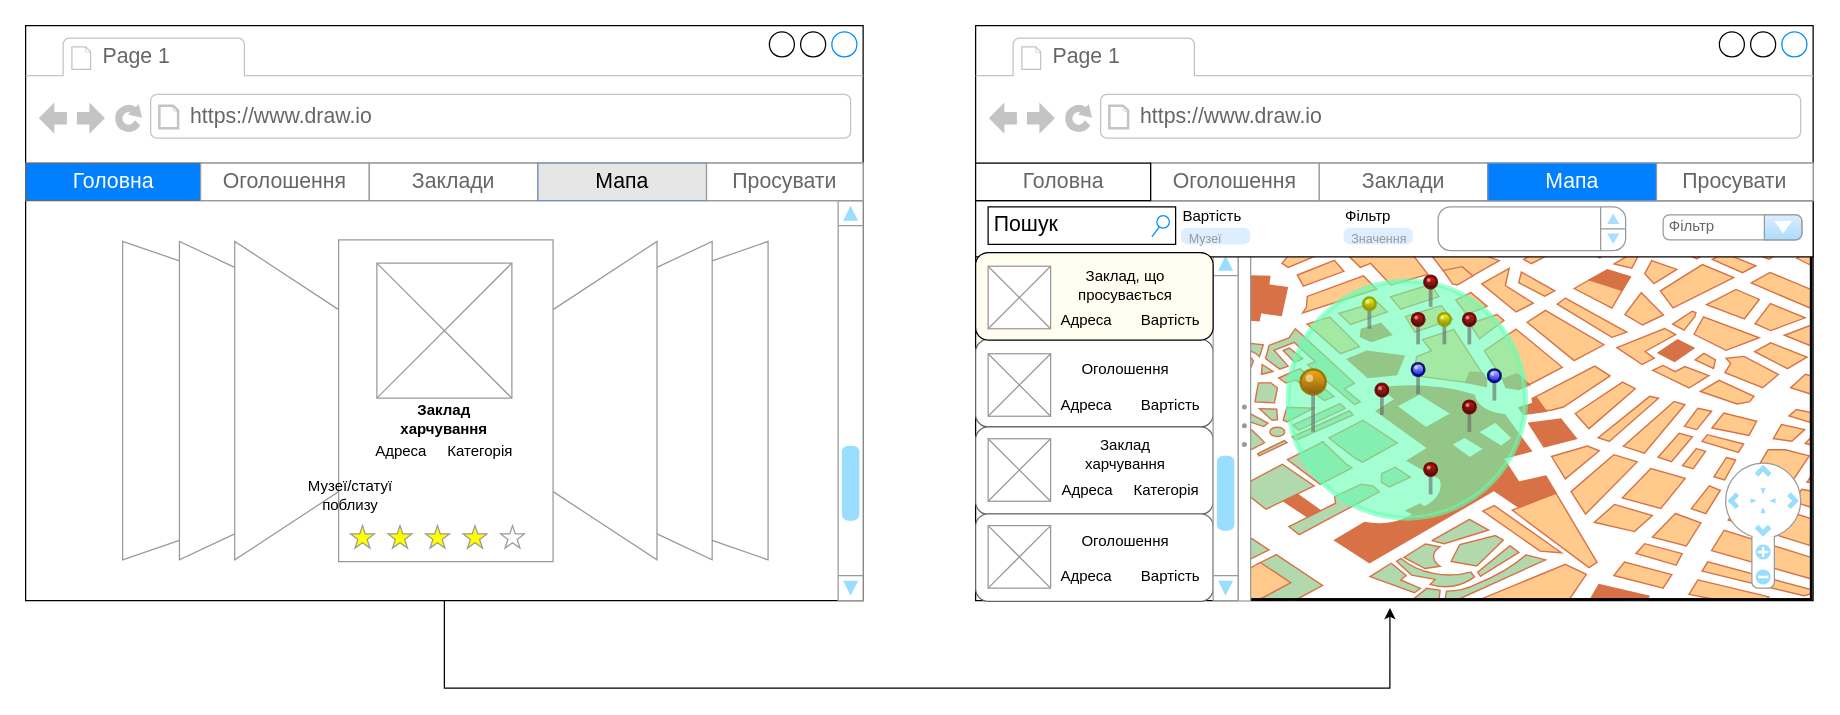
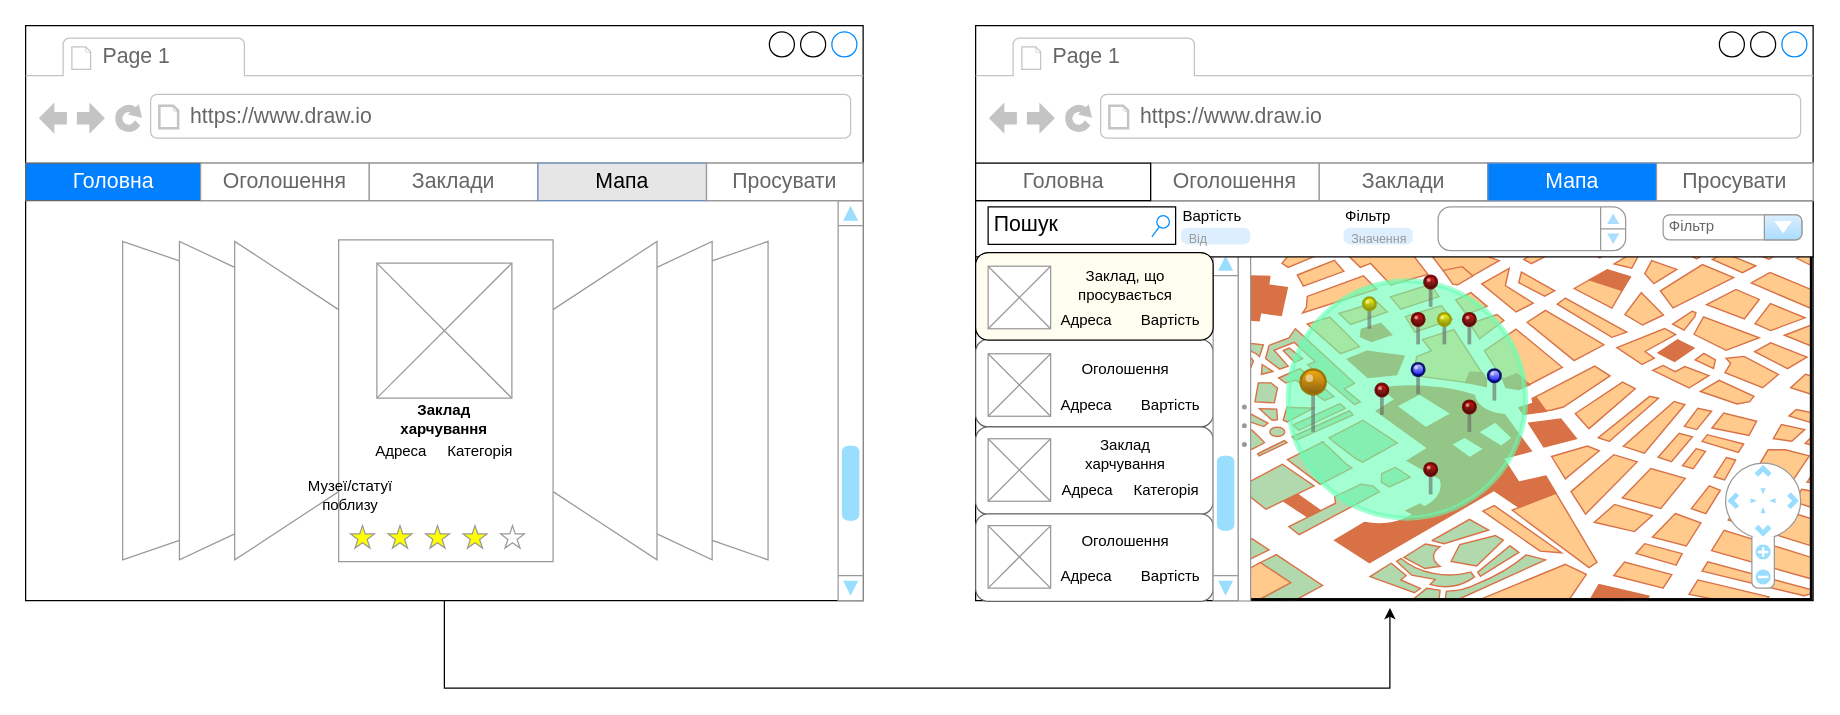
node "Музеї": label "Музеї" -> "Від"
